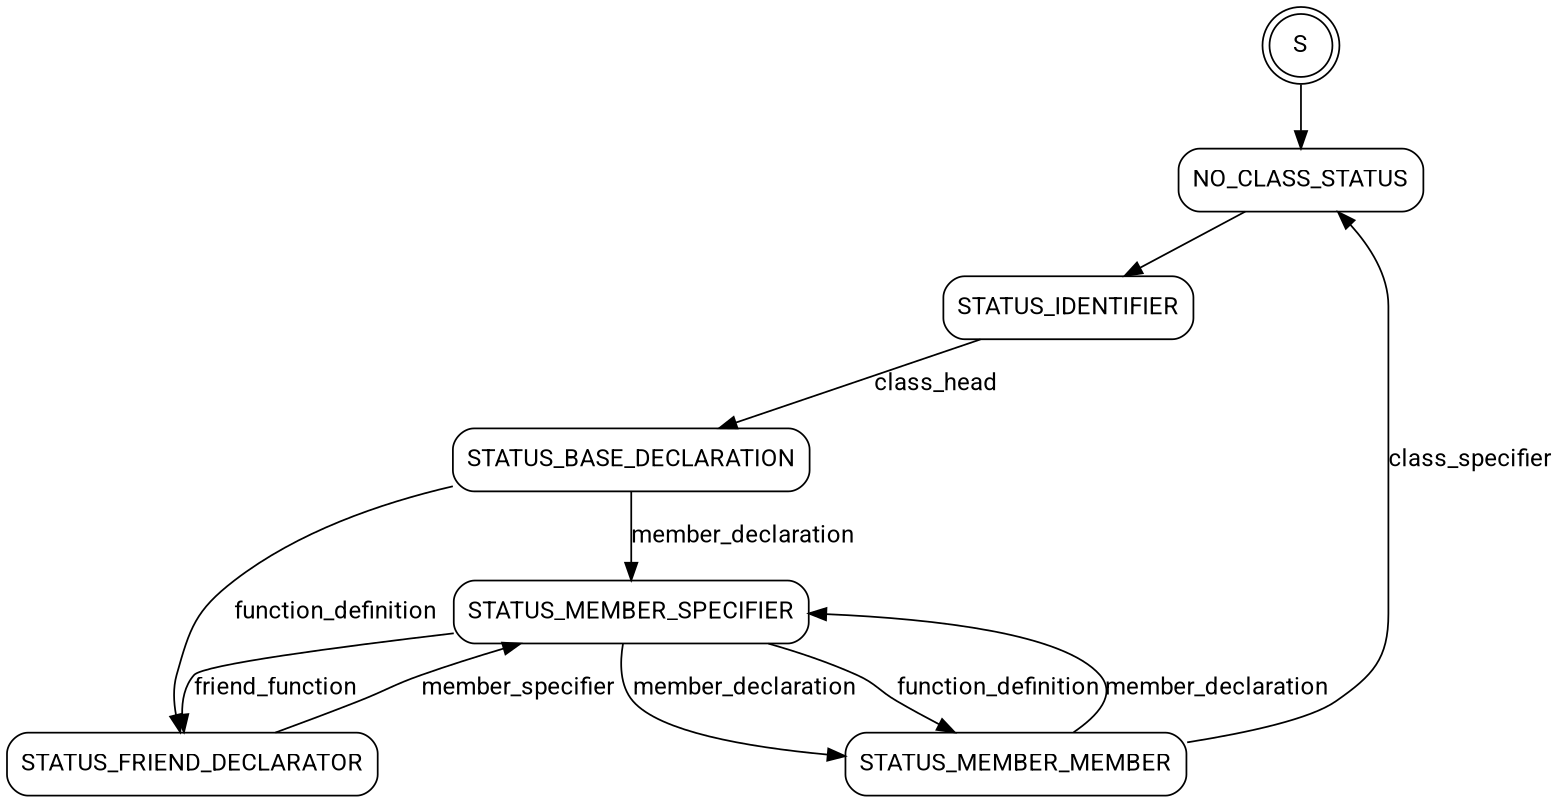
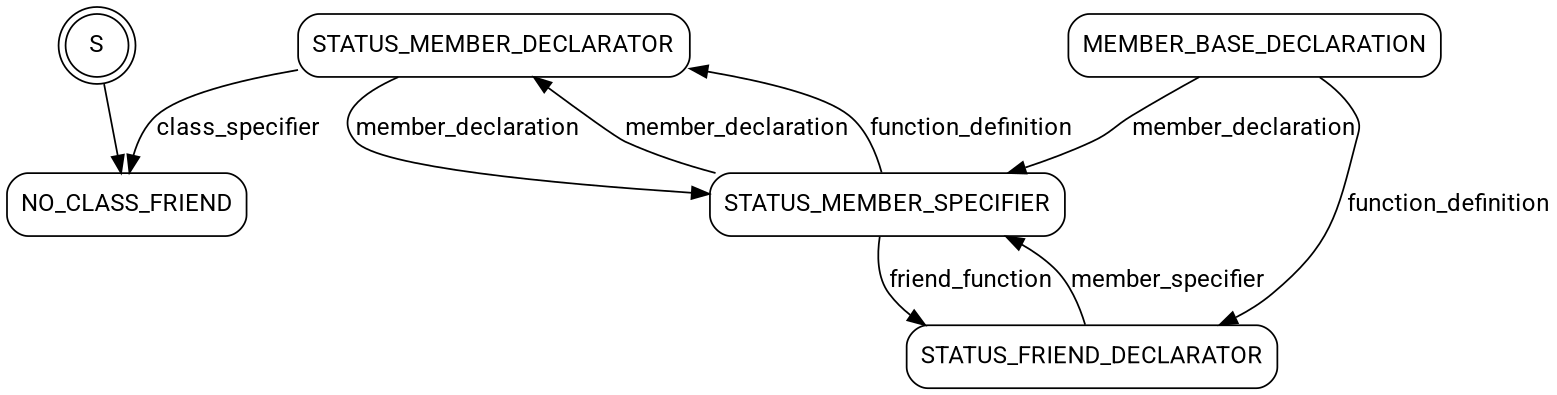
node "NO_CLASS_STATUS": label "NO_CLASS_STATUS" -> "NO_CLASS_FRIEND"
node "STATUS_IDENTIFIER": removed
node "STATUS_BASE_DECLARATION": label "STATUS_BASE_DECLARATION" -> "MEMBER_BASE_DECLARATION"
node "STATUS_MEMBER_MEMBER": label "STATUS_MEMBER_MEMBER" -> "STATUS_MEMBER_DECLARATOR"
